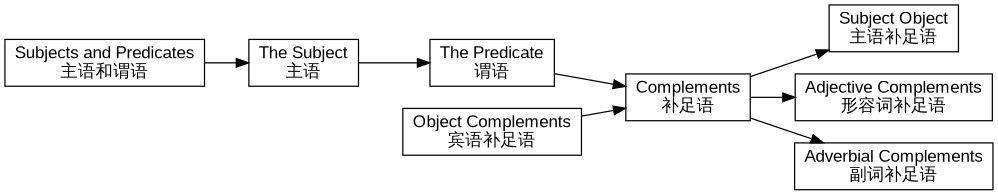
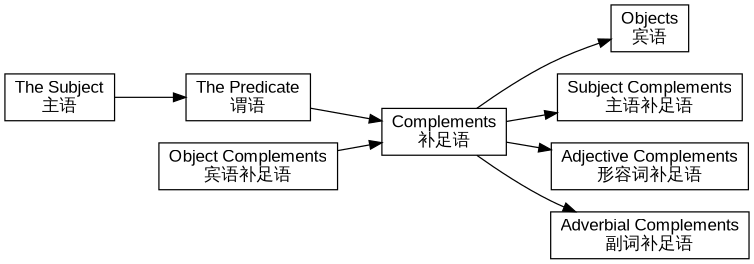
node "Objects 宾语": added
node "Subject Object 主语补足语": label "Subject Object 主语补足语" -> "Subject Complements 主语补足语"
node "Subjects and Predicates 主语和谓语": removed
